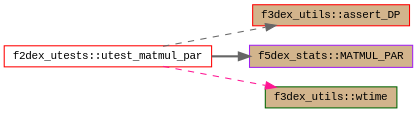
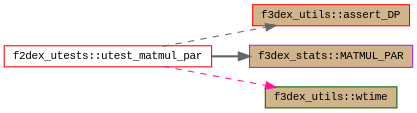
node "f5dex_stats::MATMUL_PAR": label "f5dex_stats::MATMUL_PAR" -> "f3dex_stats::MATMUL_PAR"
